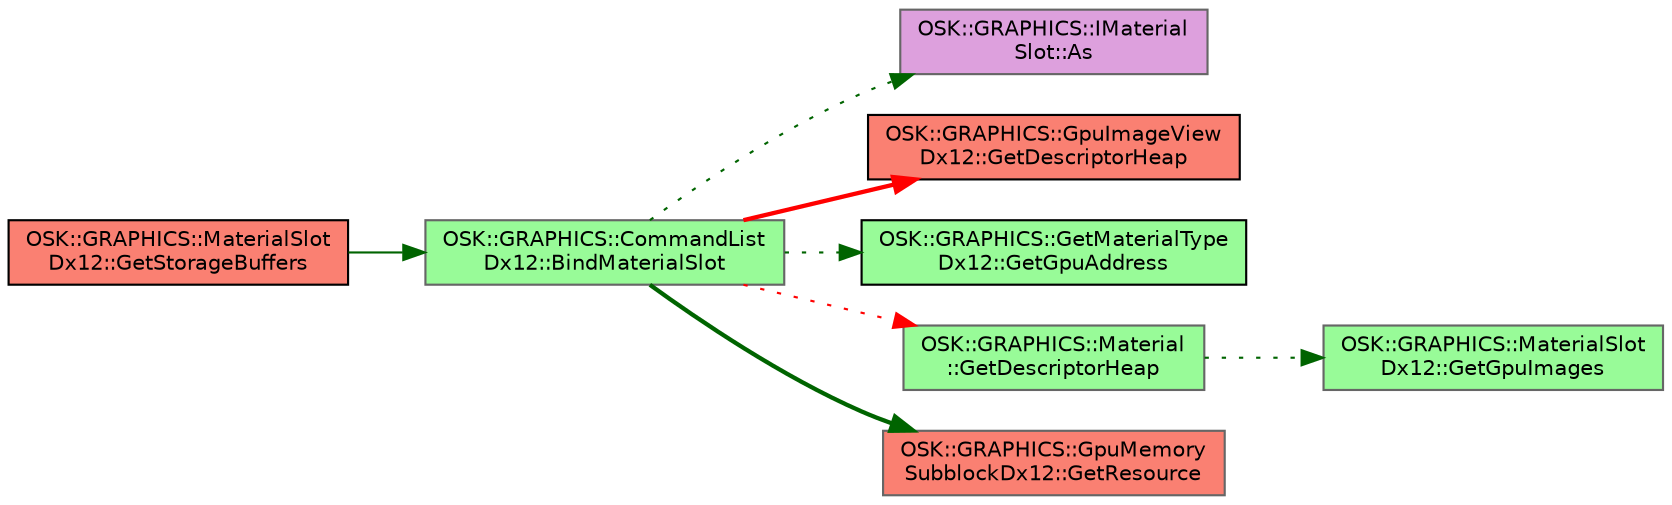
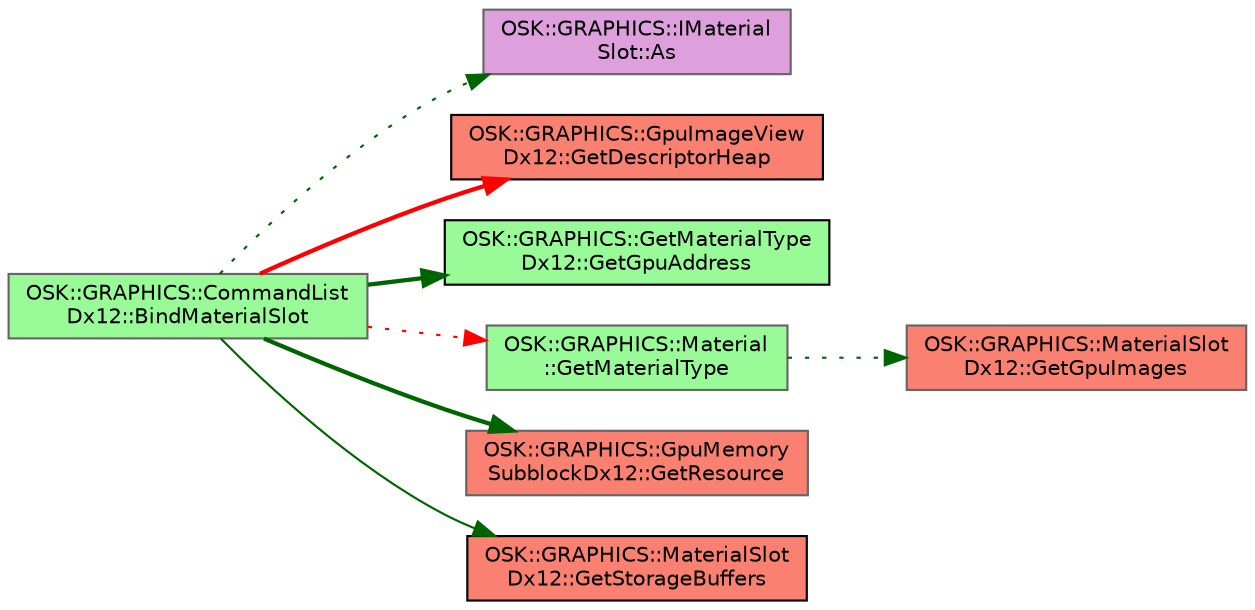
edge "OSK::GRAPHICS::MaterialSlot Dx12::GetStorageBuffers" -> "OSK::GRAPHICS::CommandList Dx12::BindMaterialSlot": reversed
edge "OSK::GRAPHICS::CommandList Dx12::BindMaterialSlot" -> "OSK::GRAPHICS::GetMaterialType Dx12::GetGpuAddress": style dotted -> bold
node "OSK::GRAPHICS::Material ::GetDescriptorHeap": label "OSK::GRAPHICS::Material ::GetDescriptorHeap" -> "OSK::GRAPHICS::Material ::GetMaterialType"
node "OSK::GRAPHICS::MaterialSlot Dx12::GetGpuImages": fillcolor palegreen -> salmon
